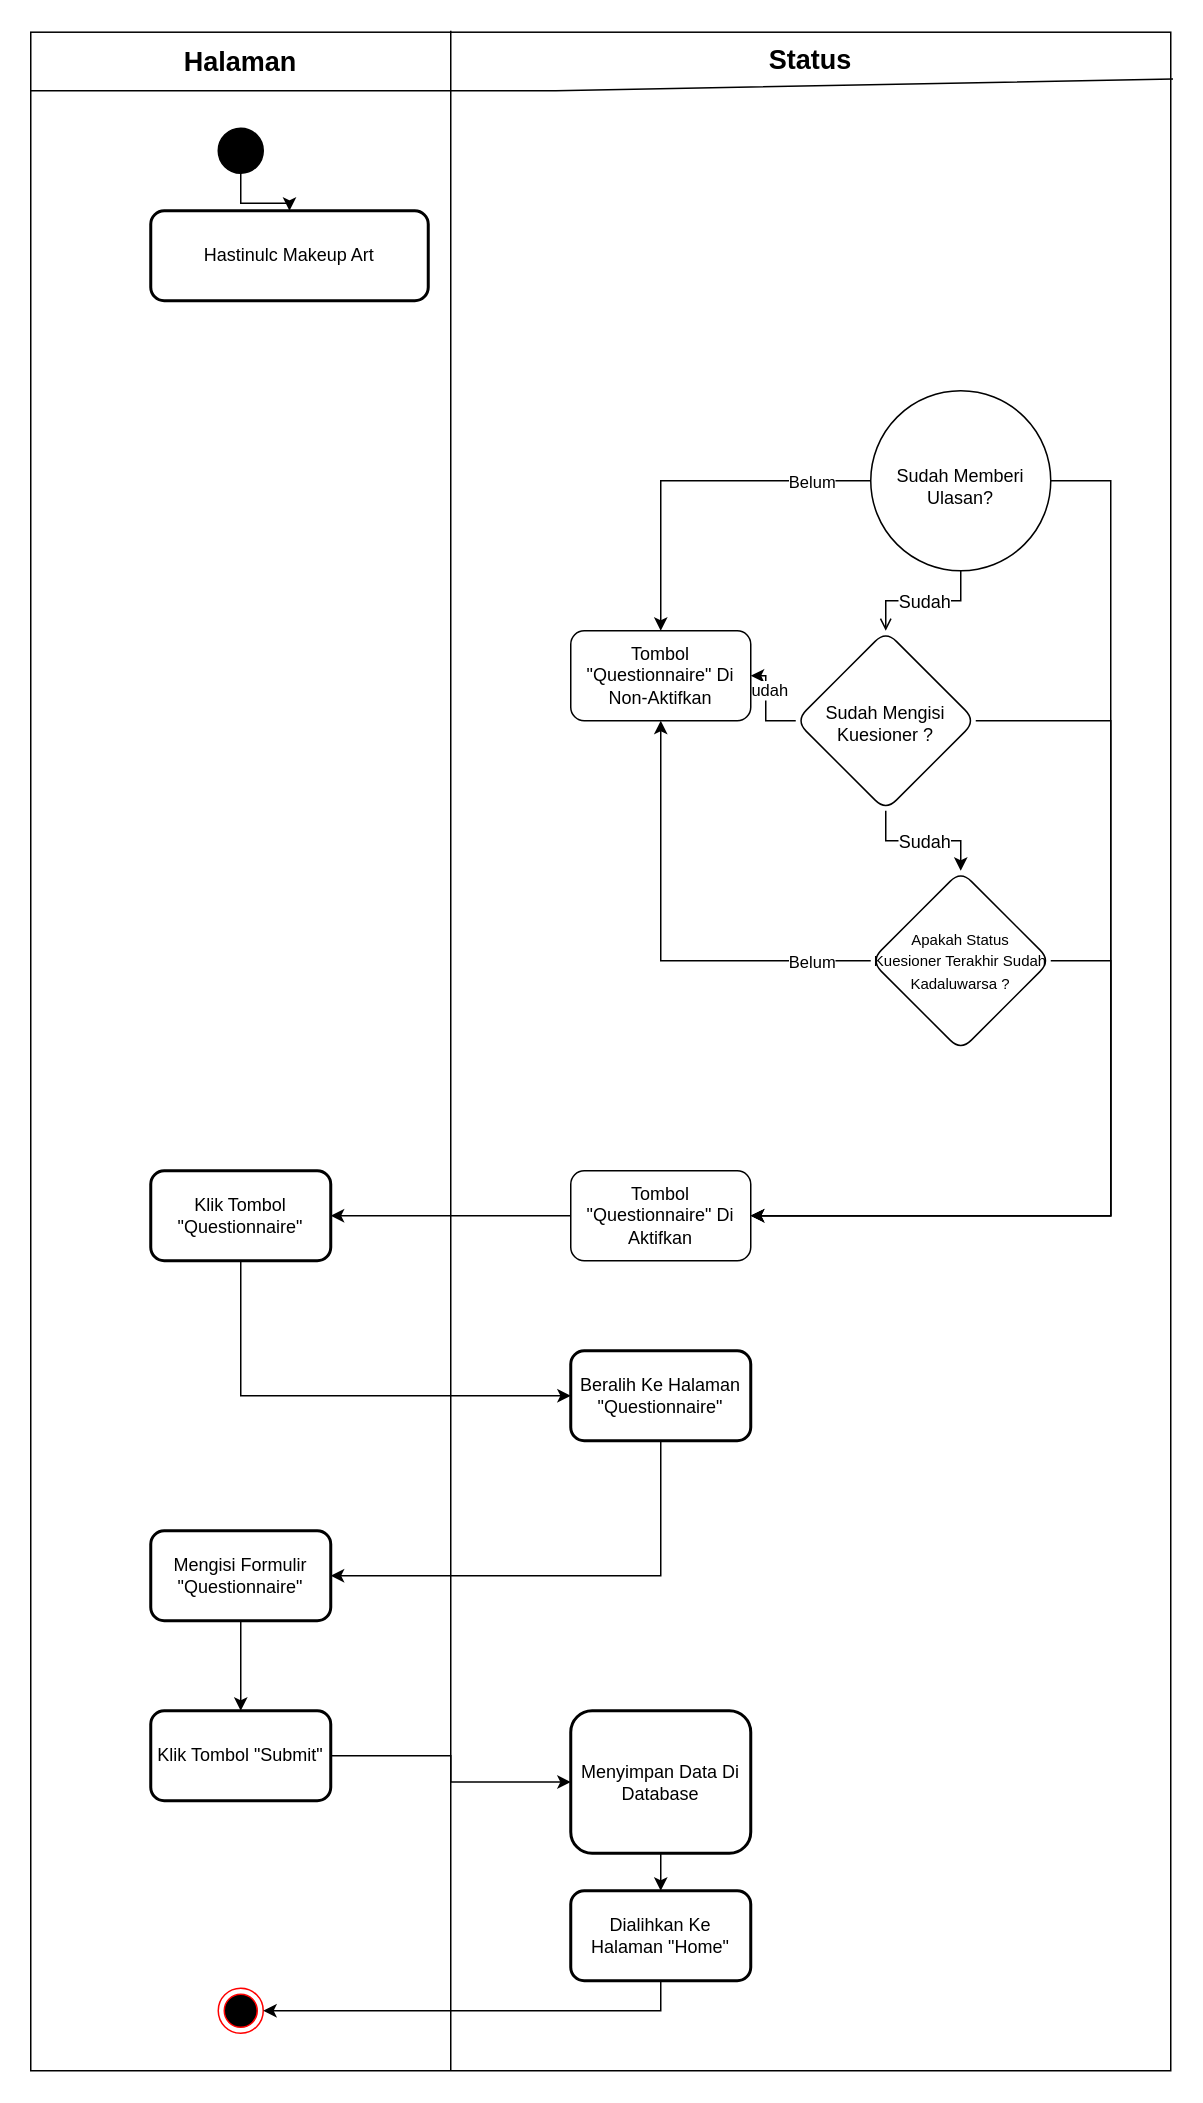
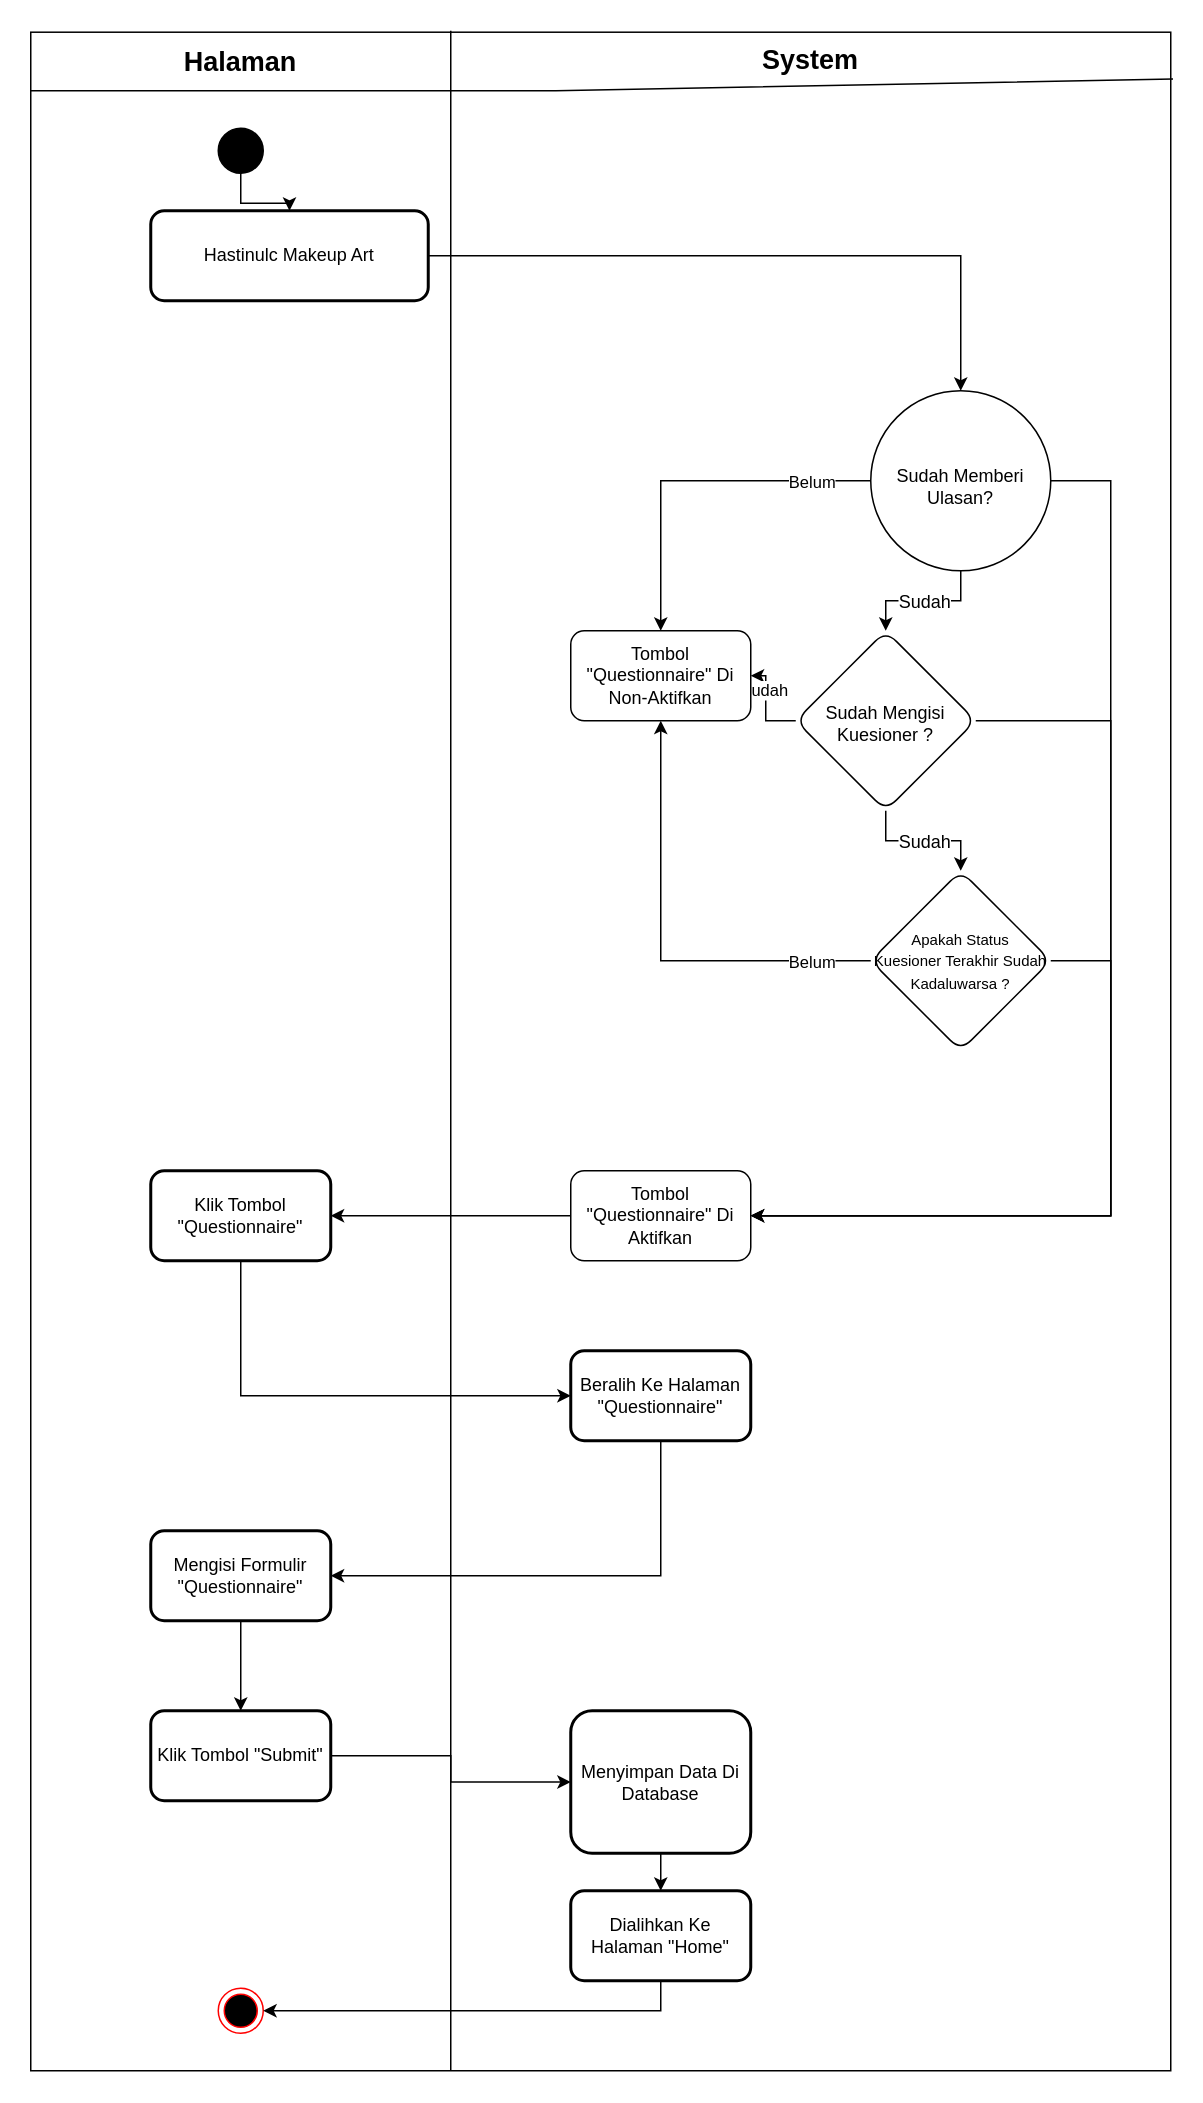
node "Status": label "Status" -> "System"
edge "Hastinulc Makeup Art" -> "Sudah Memberi Ulasan?": added
edge "Sudah Memberi Ulasan?" -> "Sudah Mengisi Kuesioner ?": arrowhead open -> classic
